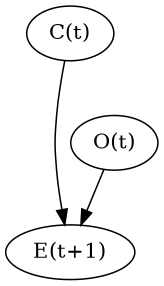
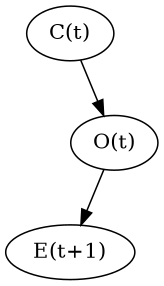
edge "C(t)" -> "E(t+1)": now "C(t)" -> "O(t)"
